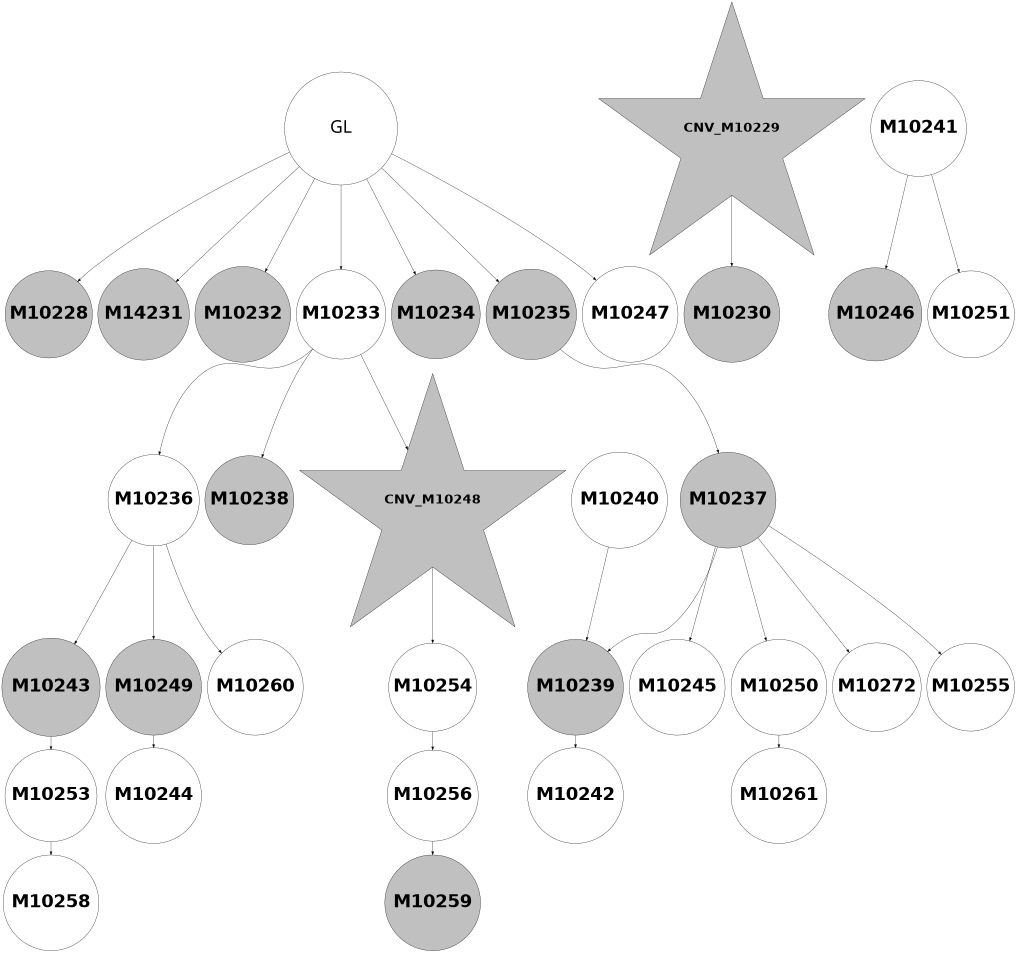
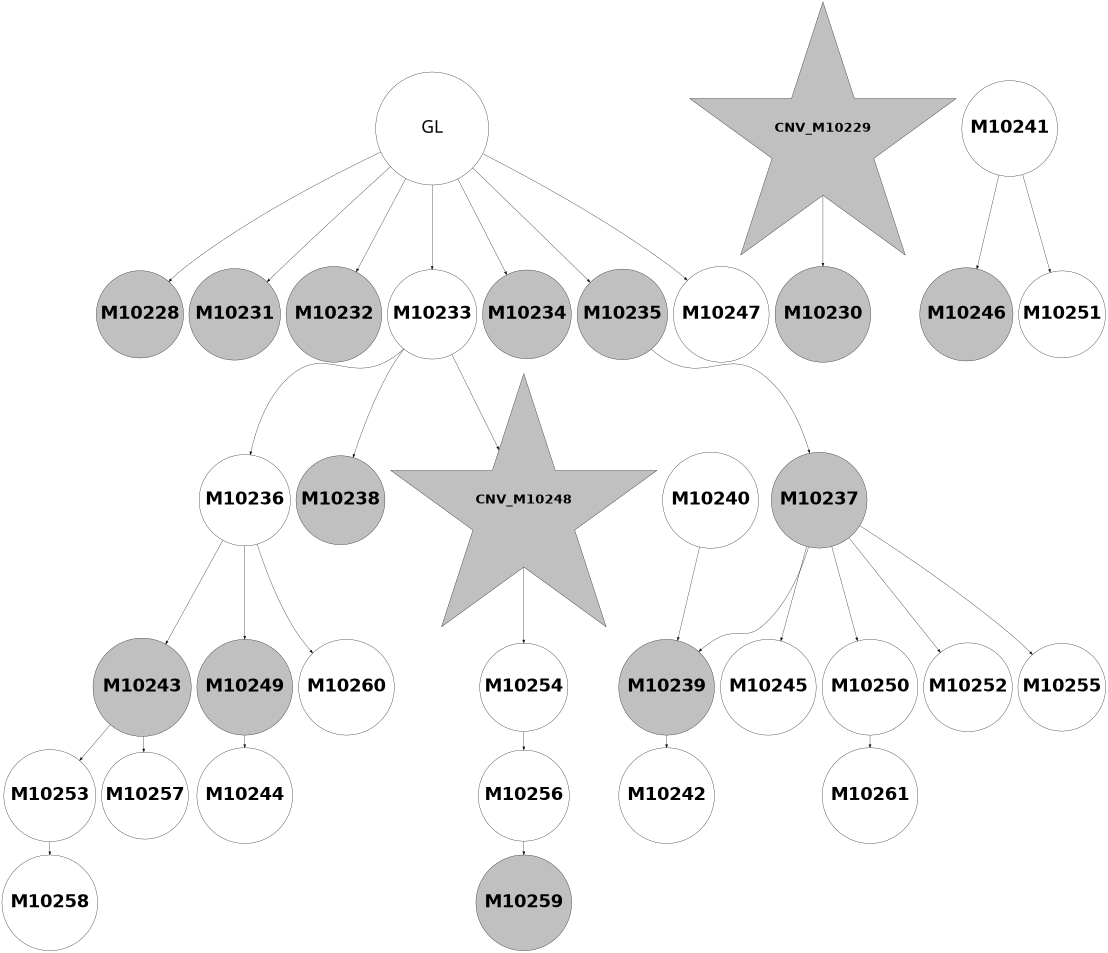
node "M14231": label "M14231" -> "M10231"
node "M10272": label "M10272" -> "M10252"
node "M10257": added
